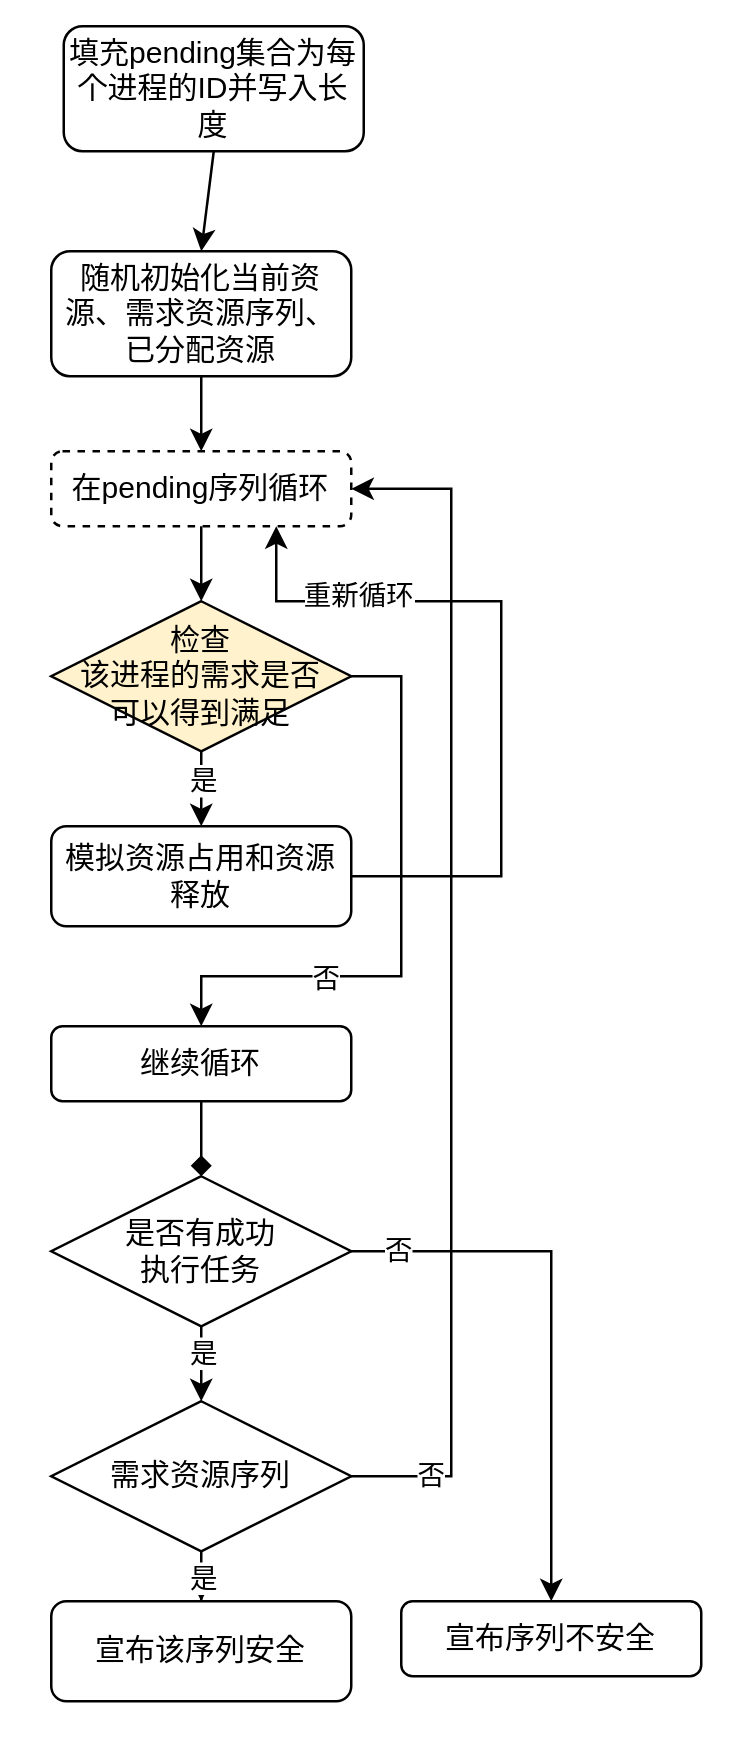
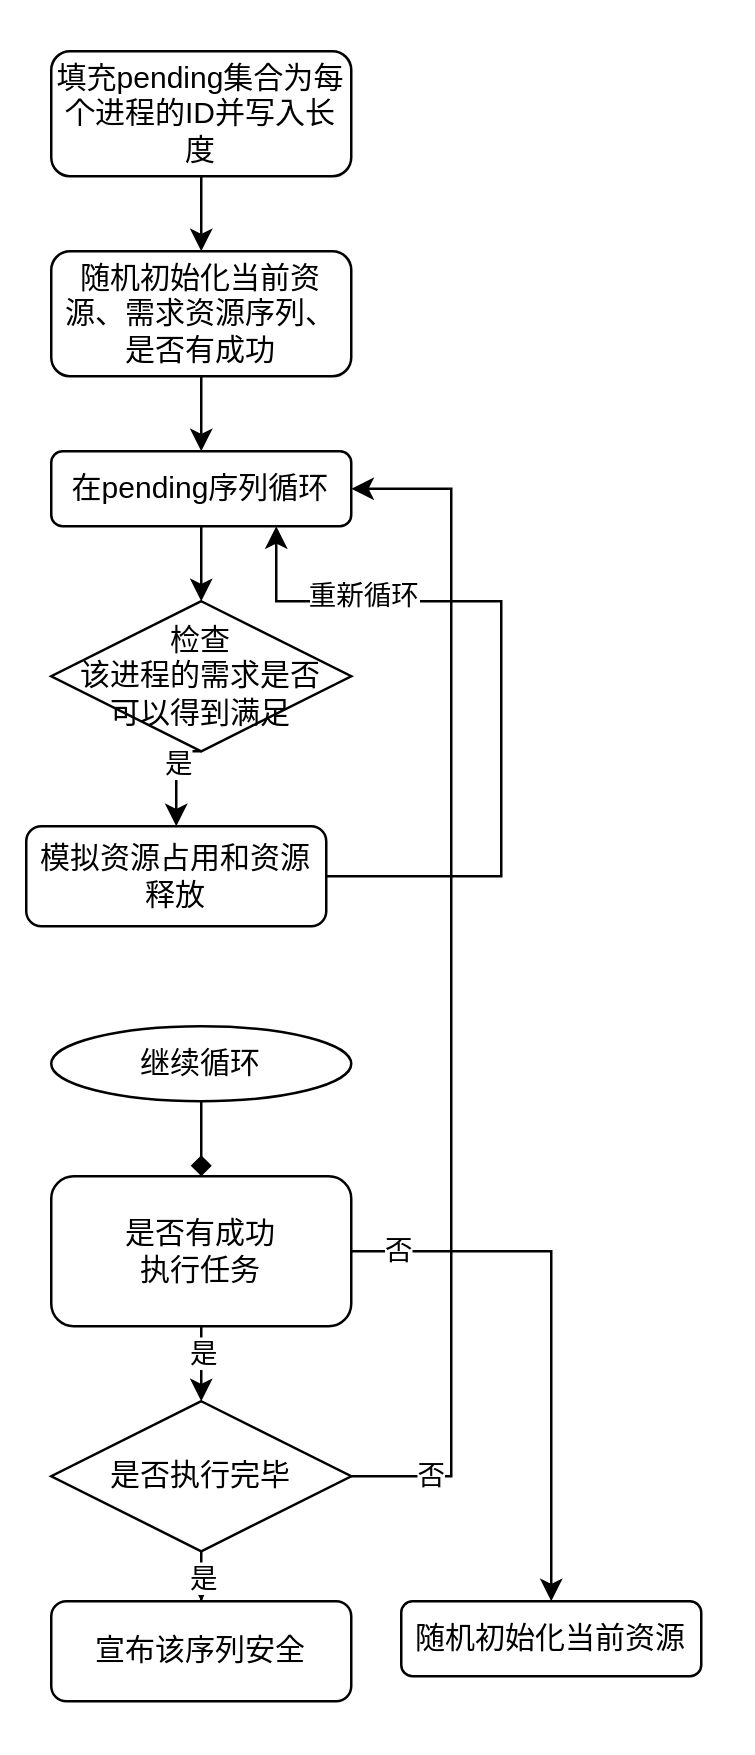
node "填充pending集合为每个进程的ID并写入长度": moved (214, 89) -> (201, 114)
node "随机初始化当前资源、需求资源序列、已分配资源": label "随机初始化当前资源、需求资源序列、已分配资源" -> "随机初始化当前资源、需求资源序列、是否有成功"
node "在pending序列循环": style dashed -> solid
node "检查 该进程的需求是否 可以得到满足": fillcolor #fff2cc -> #ffffff
node "模拟资源占用和资源释放": moved (201, 876) -> (176, 876)
edge "检查 该进程的需求是否 可以得到满足" -> "继续循环": removed, label "否"
node "继续循环": shape rounded rectangle -> ellipse
node "是否有成功 执行任务": shape diamond -> rounded rectangle
node "需求资源序列": label "需求资源序列" -> "是否执行完毕"
node "宣布序列不安全": label "宣布序列不安全" -> "随机初始化当前资源"
